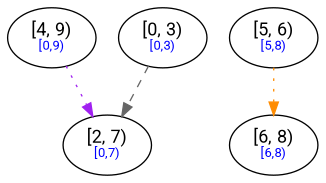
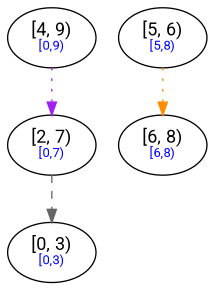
edge "[0, 3)" -> "[2, 7)": reversed
